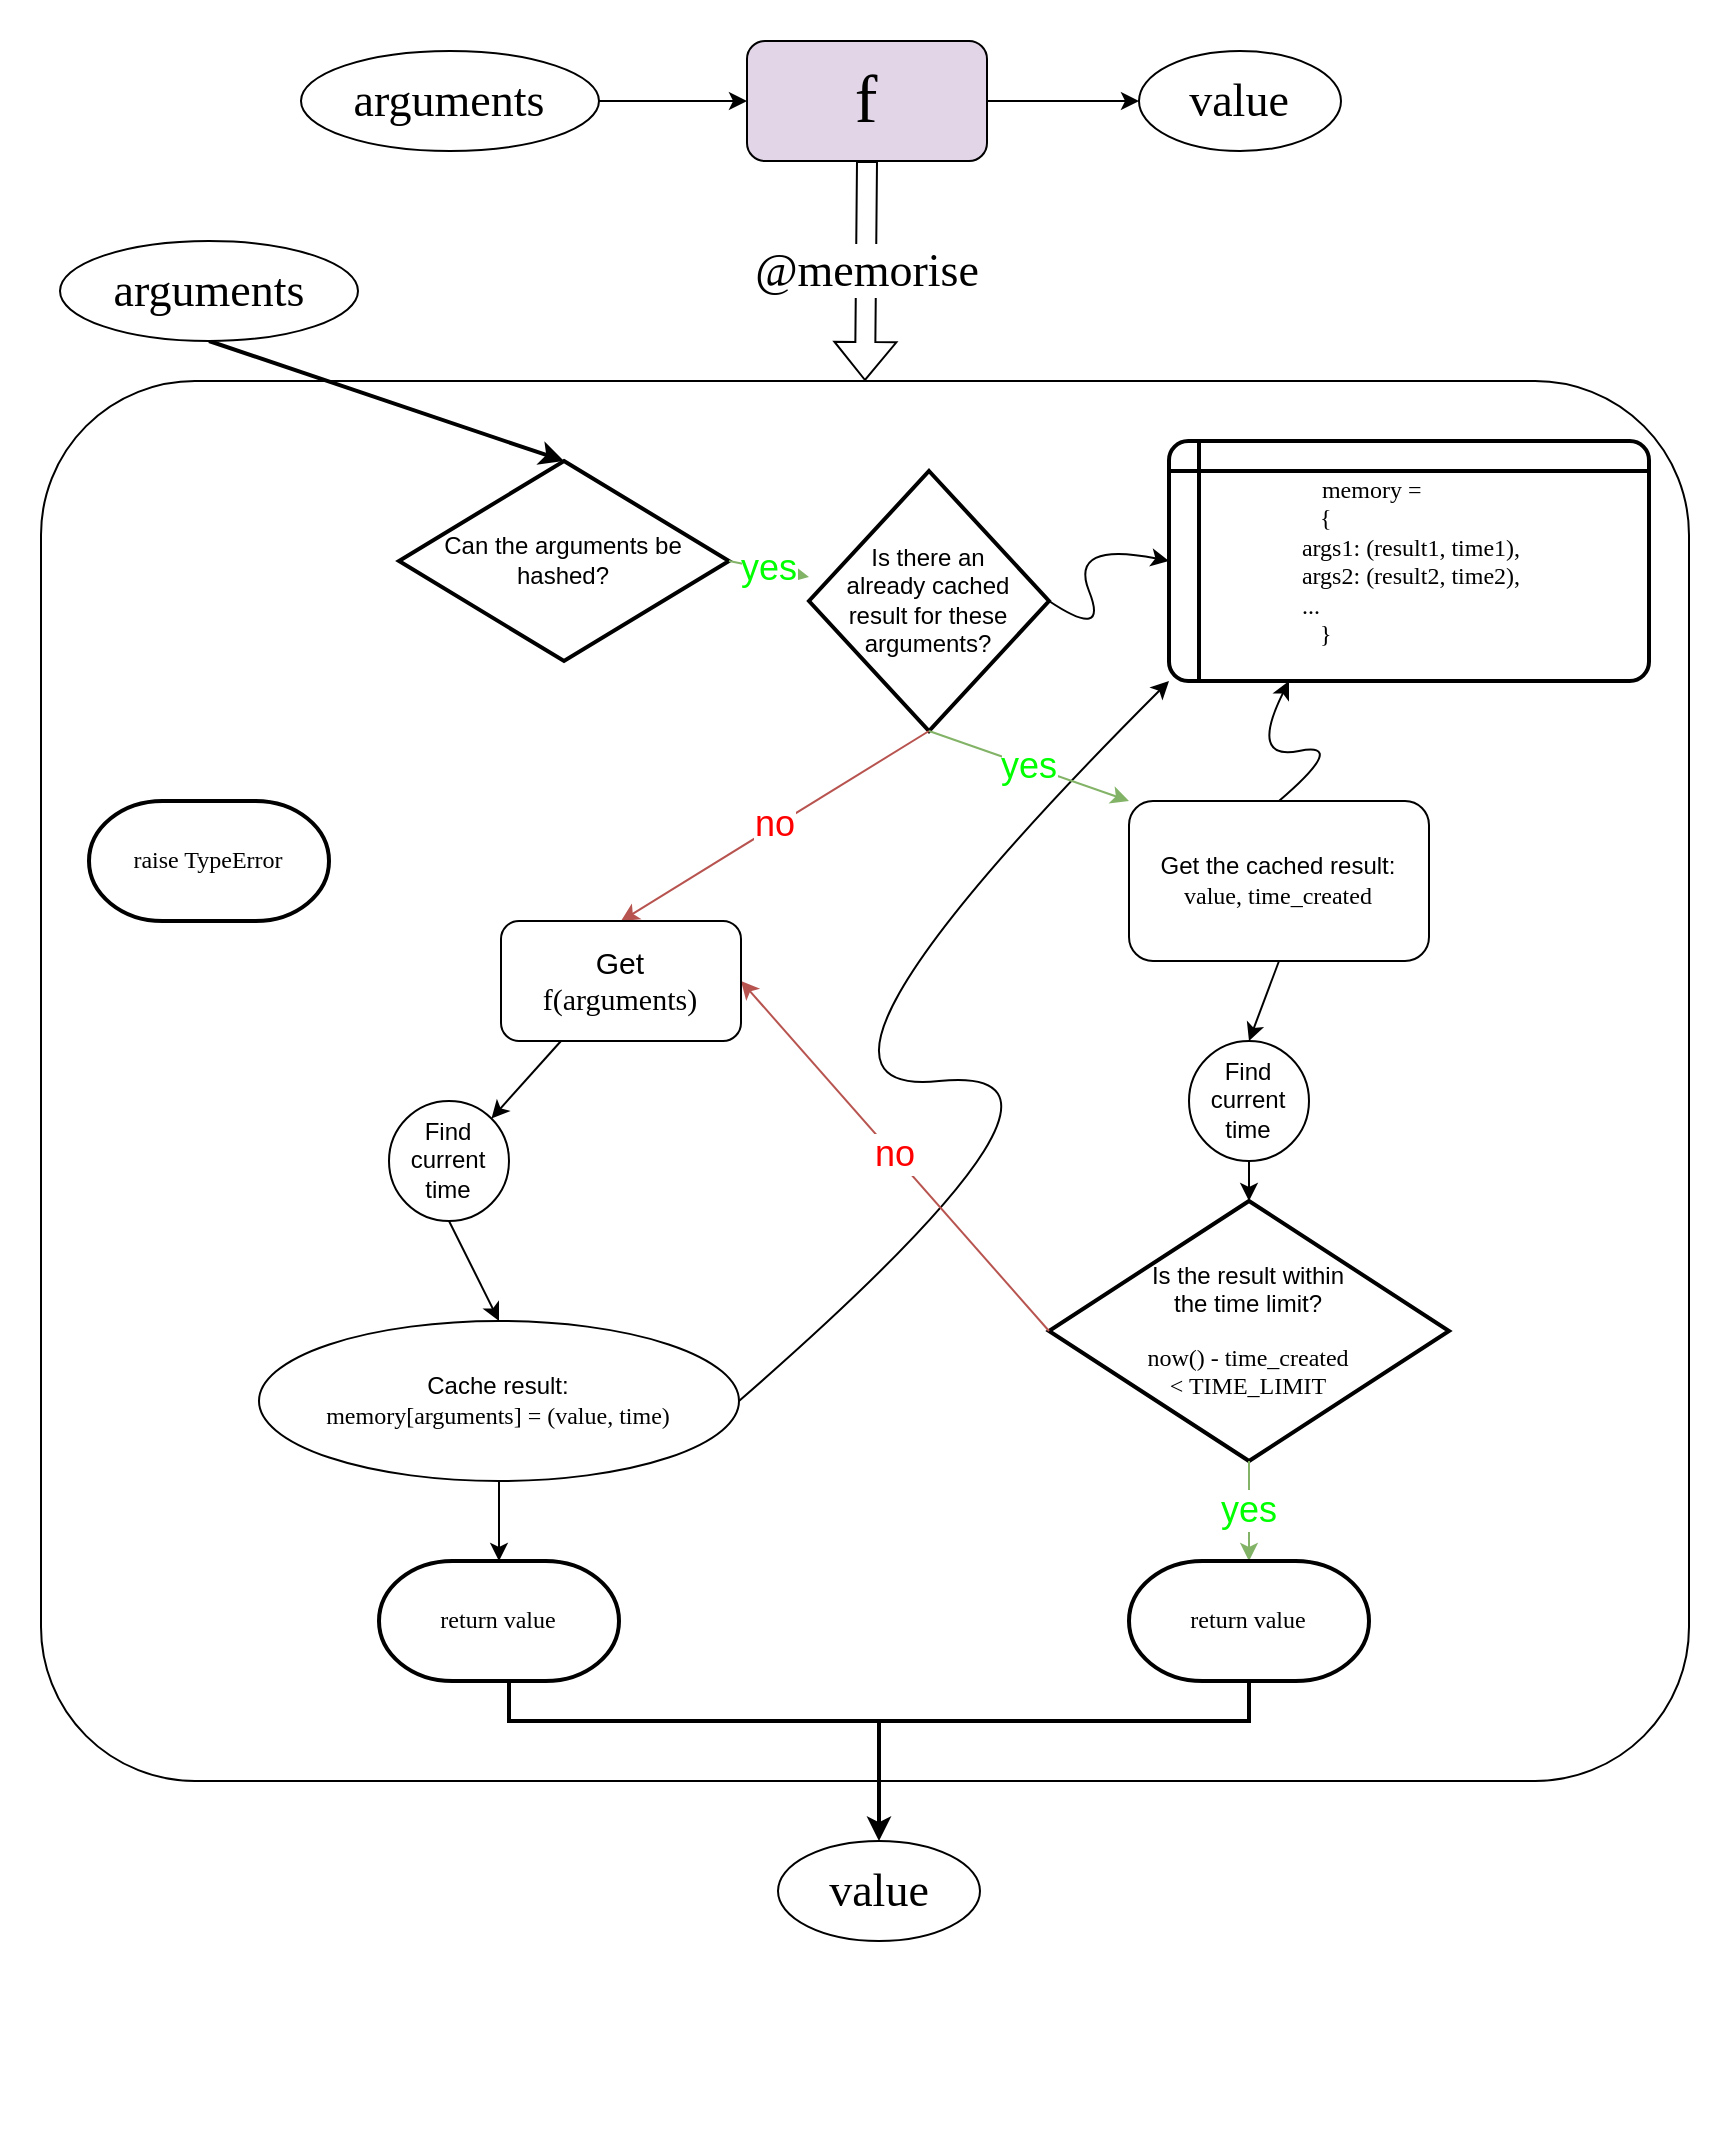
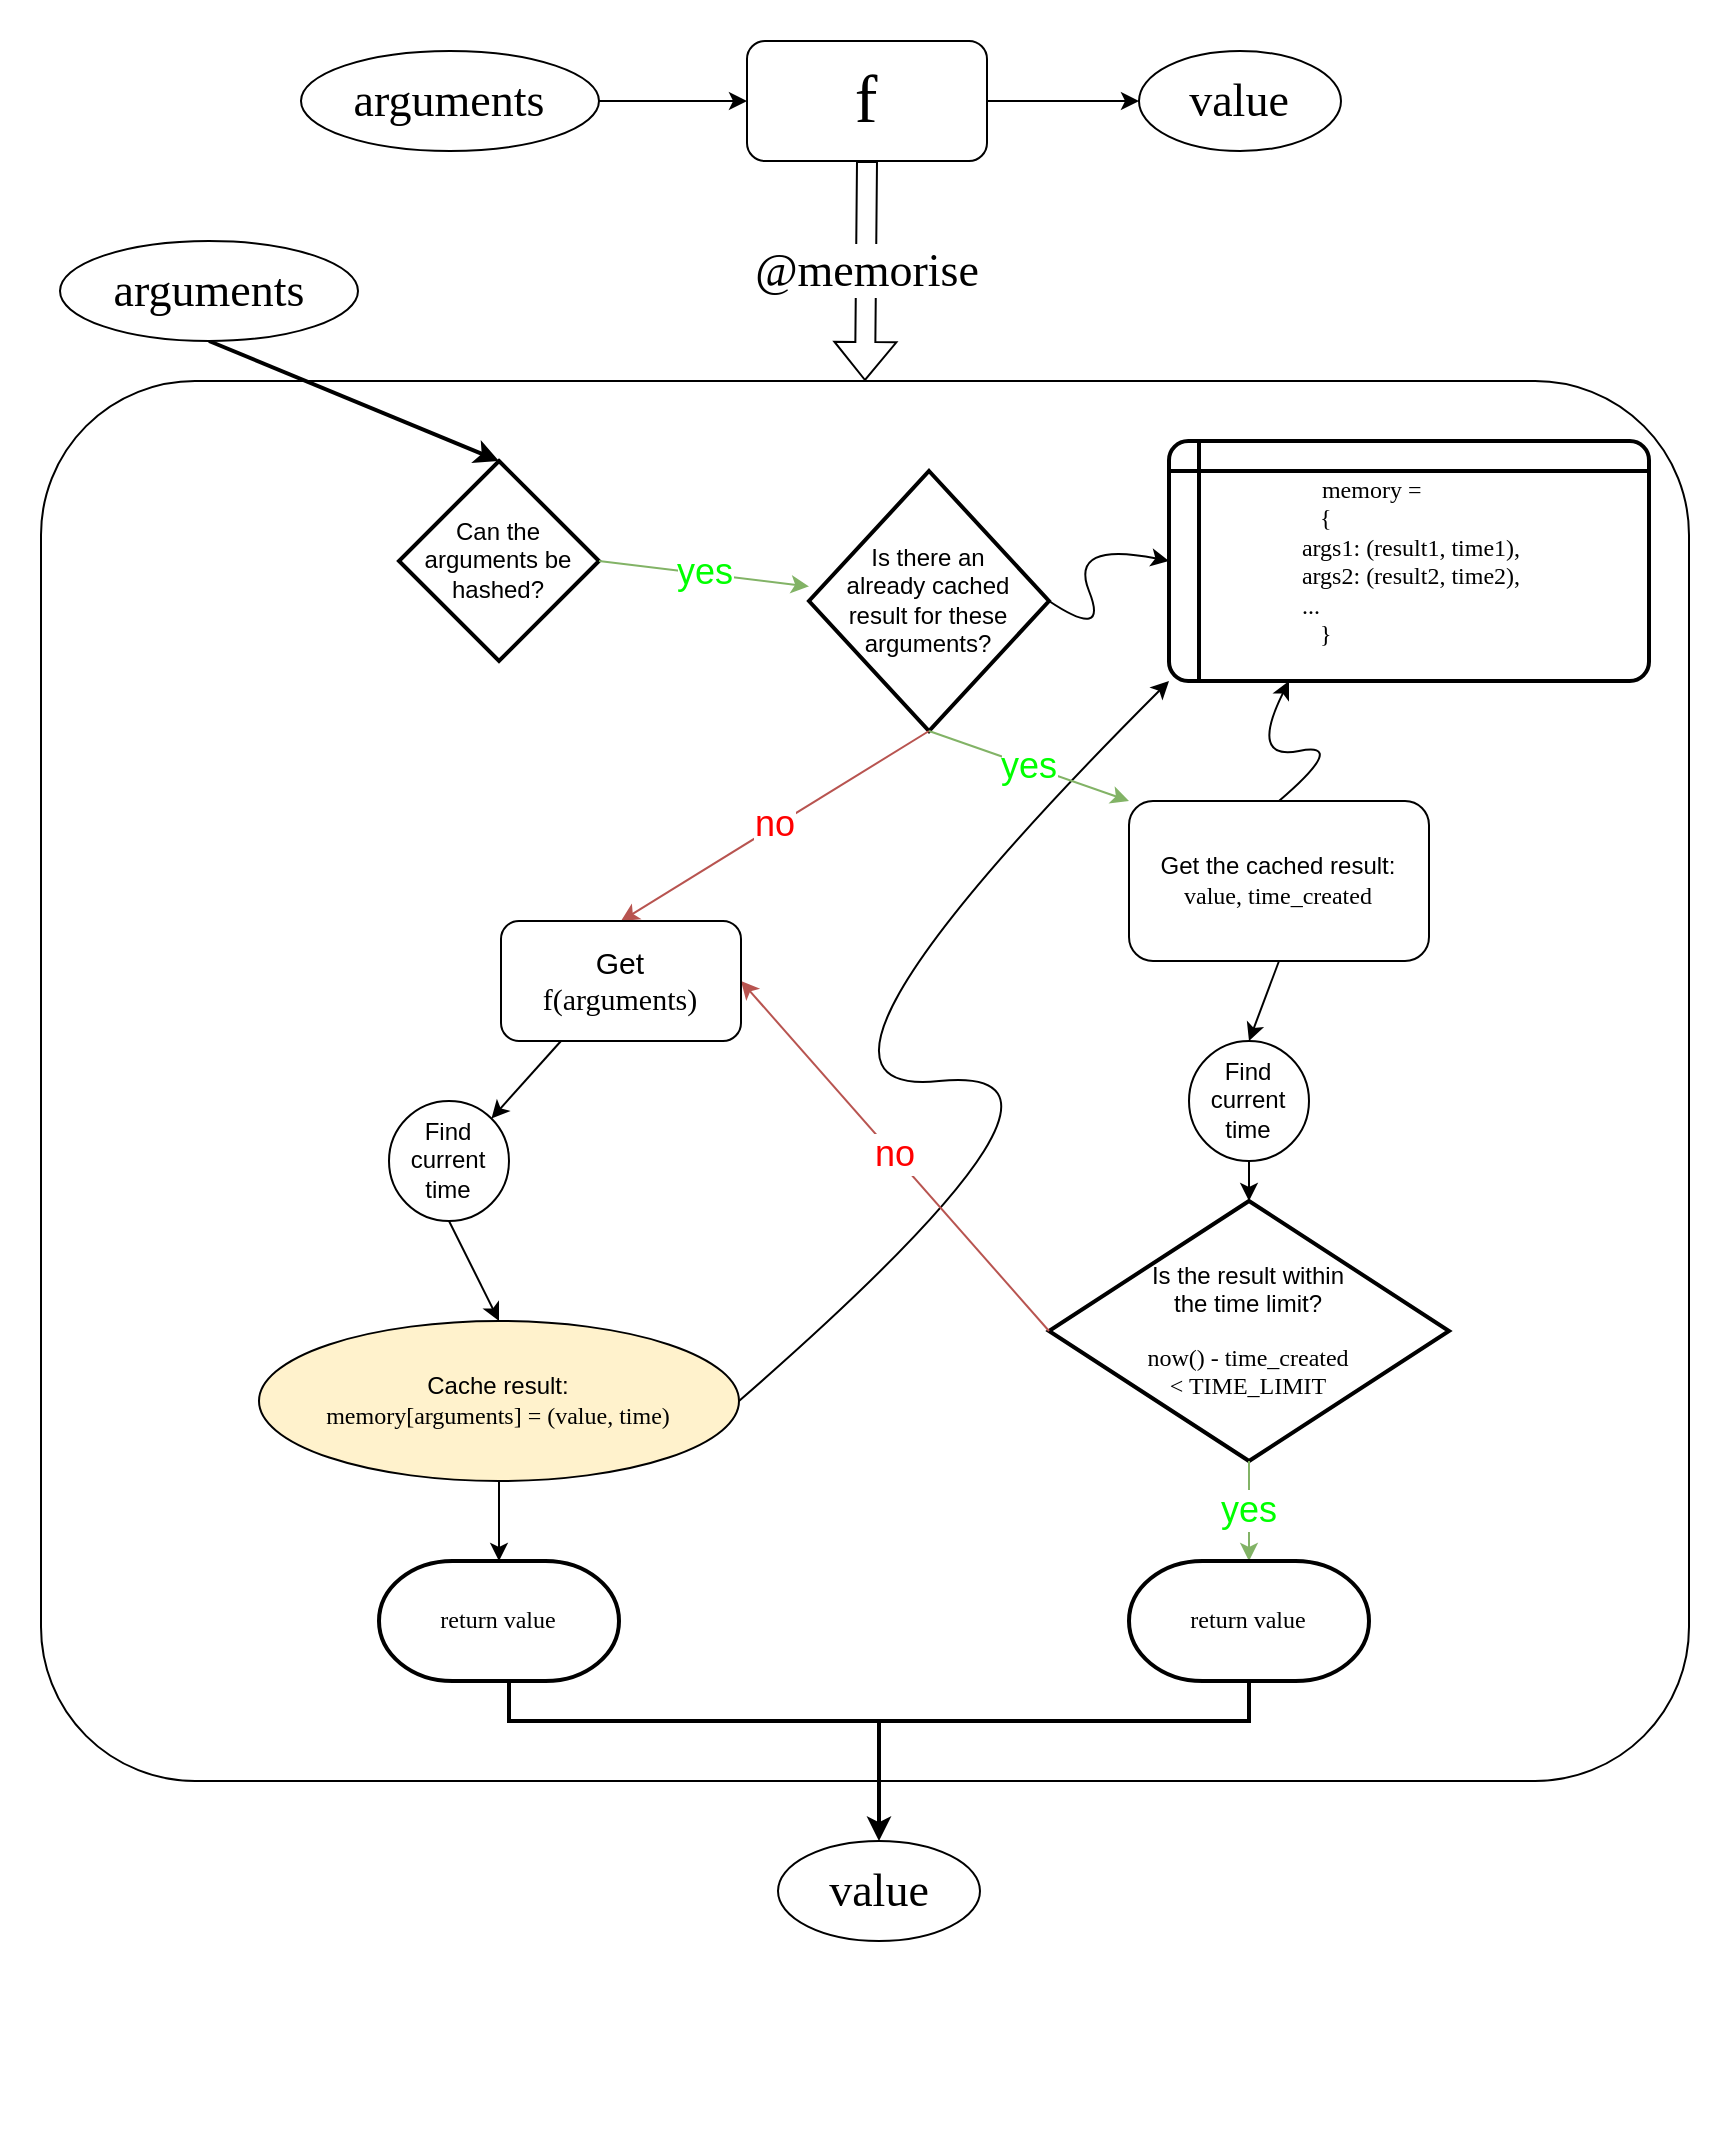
node "f": fillcolor #e1d5e7 -> #ffffff
node "Can the arguments be hashed?": size 330x200 -> 200x200
node "raise TypeError": removed
node "Cache result: memory[arguments] = (value, time)": fillcolor #ffffff -> #fff2cc
